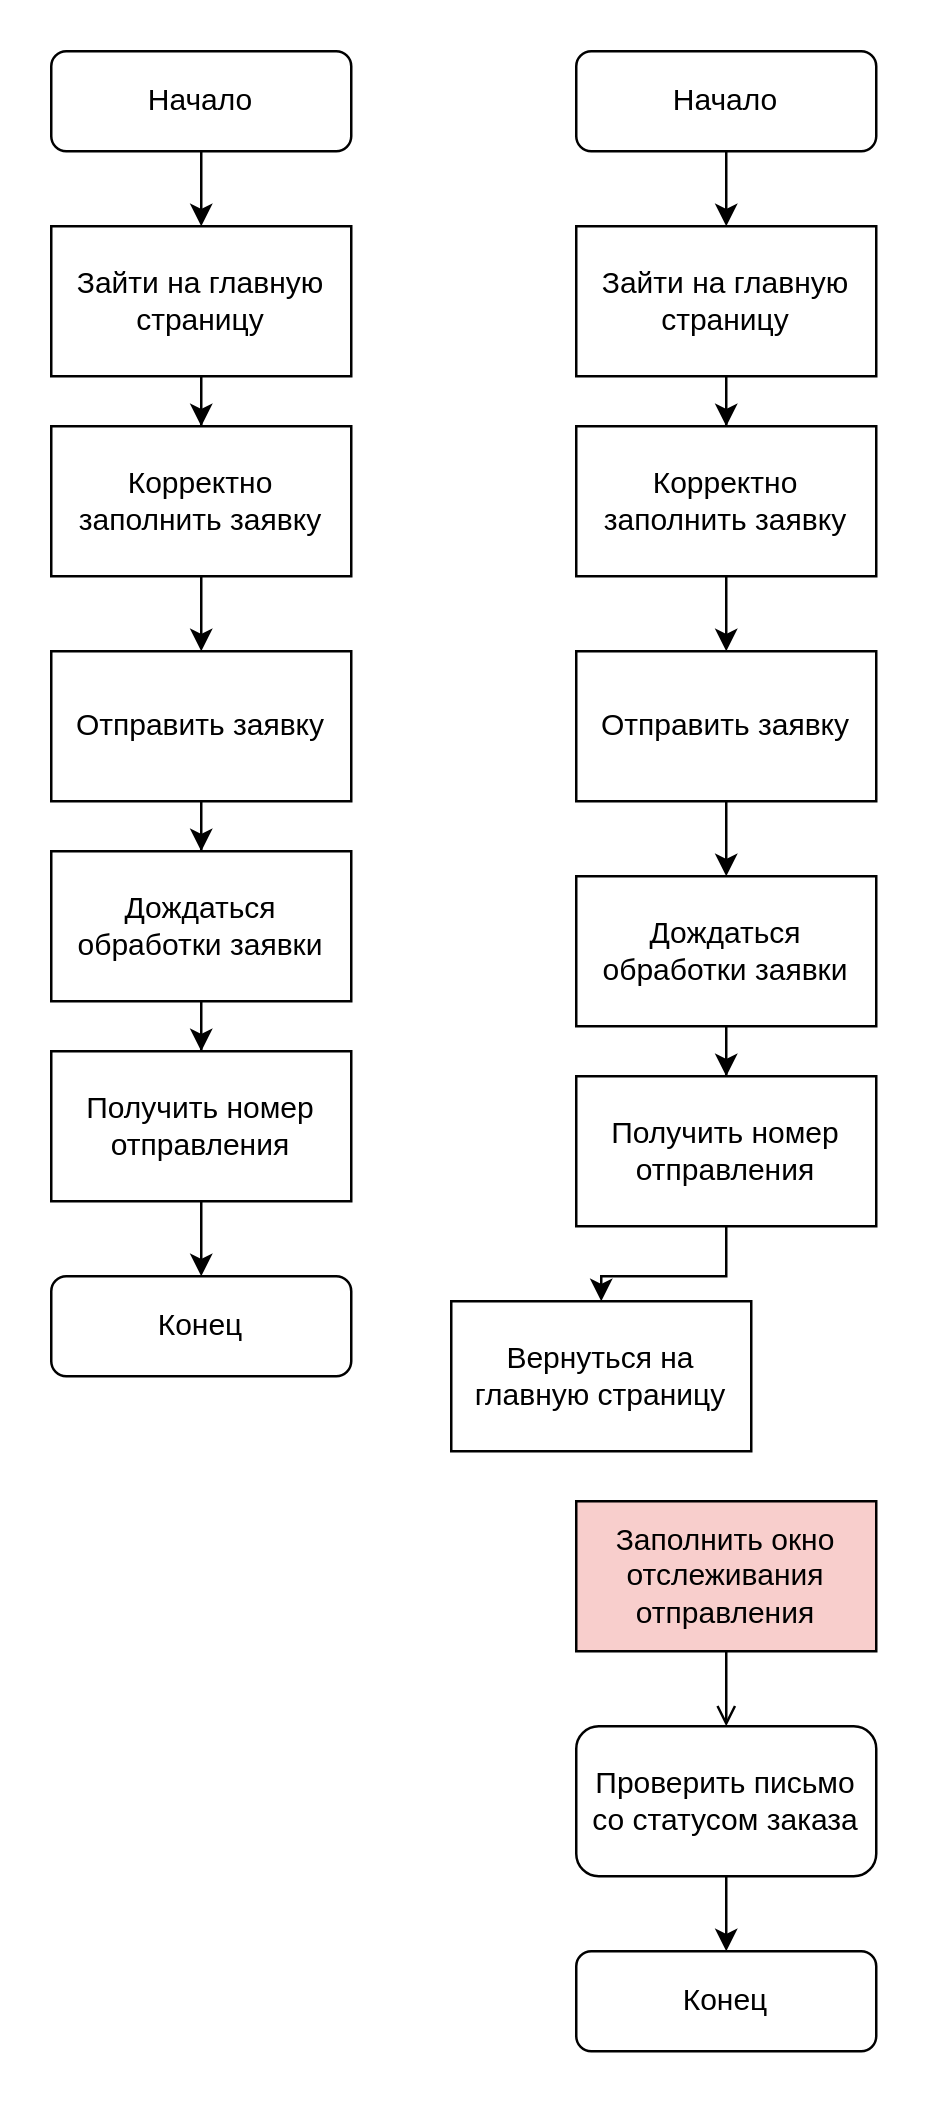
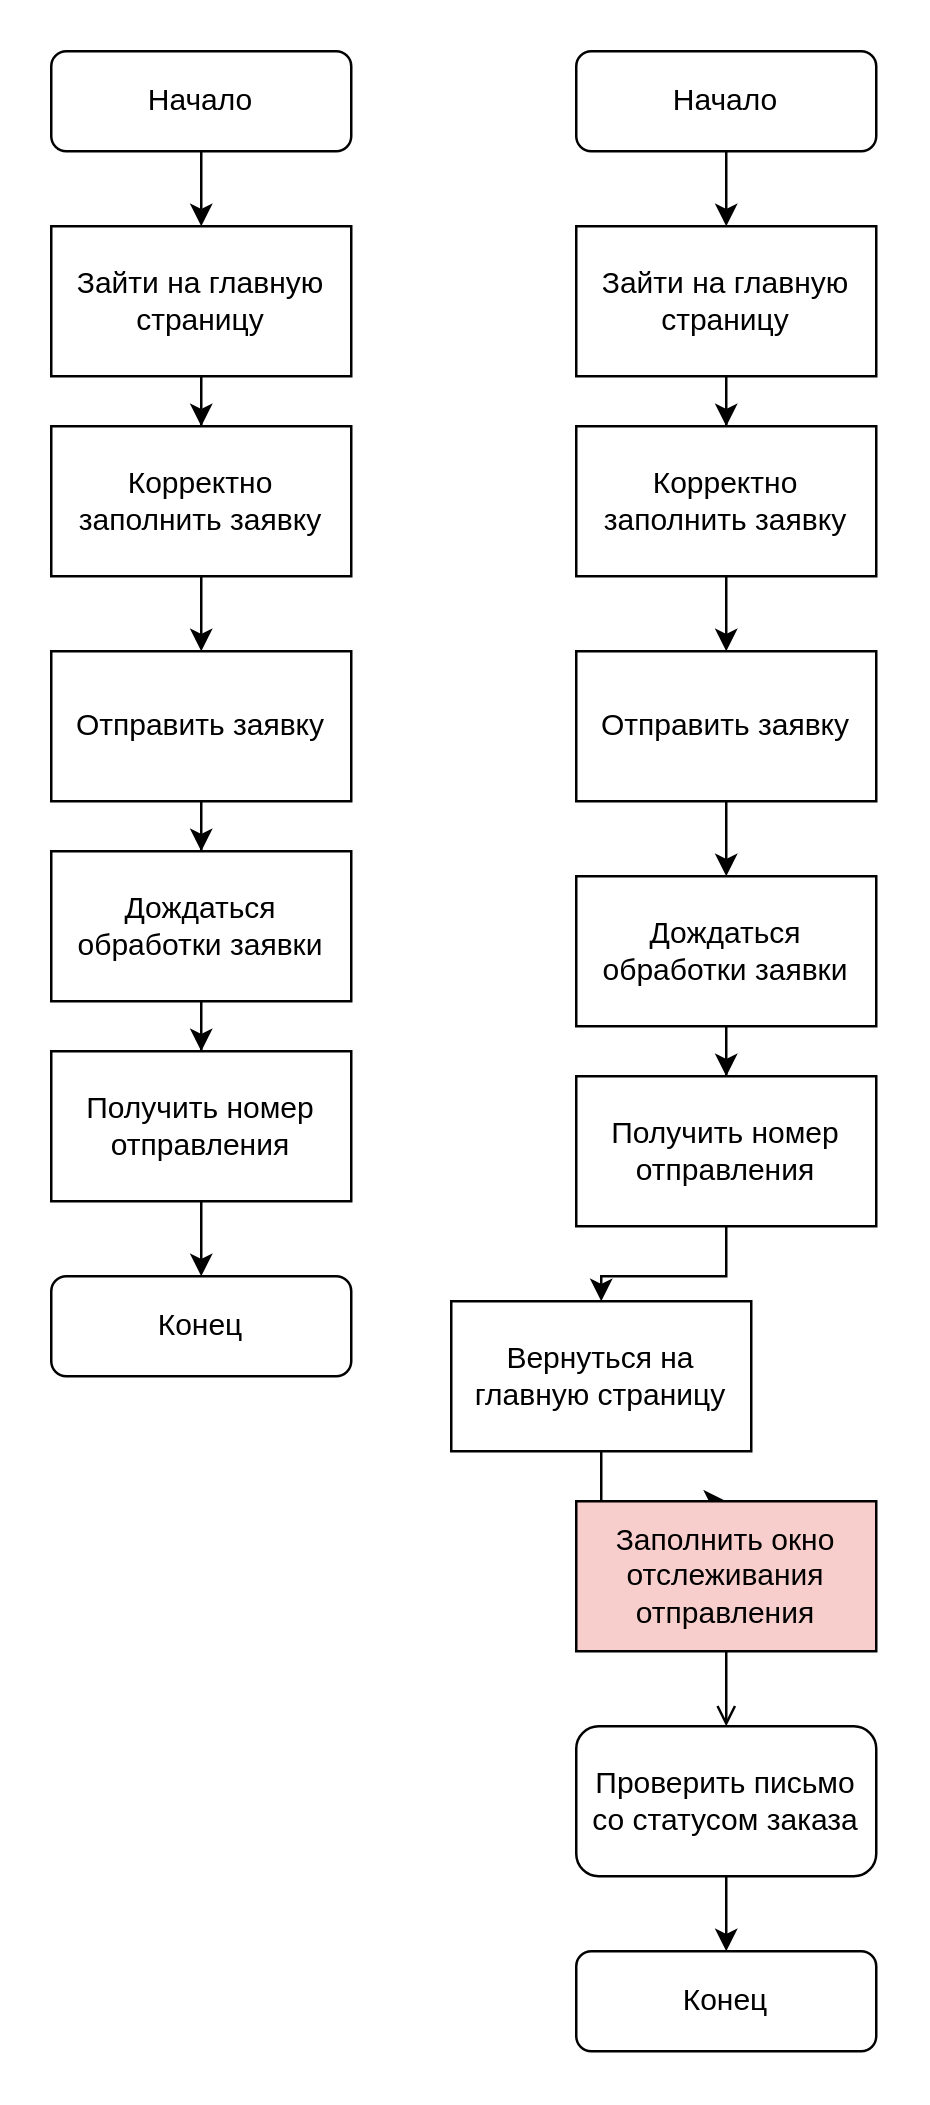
edge "Вернуться на главную страницу" -> "Заполнить окно отслеживания отправления": added
